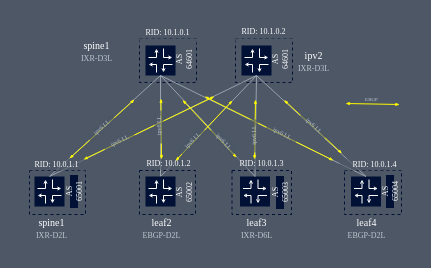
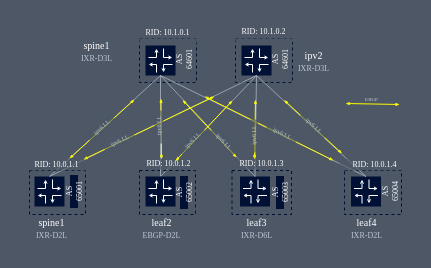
node "AS 65004": fillcolor #001135 -> #4d5766
node "AS 65002": fillcolor #4d5766 -> #001135
node "leaf4 EBGP-D2L": label "leaf4 EBGP-D2L" -> "leaf4 IXR-D2L"
